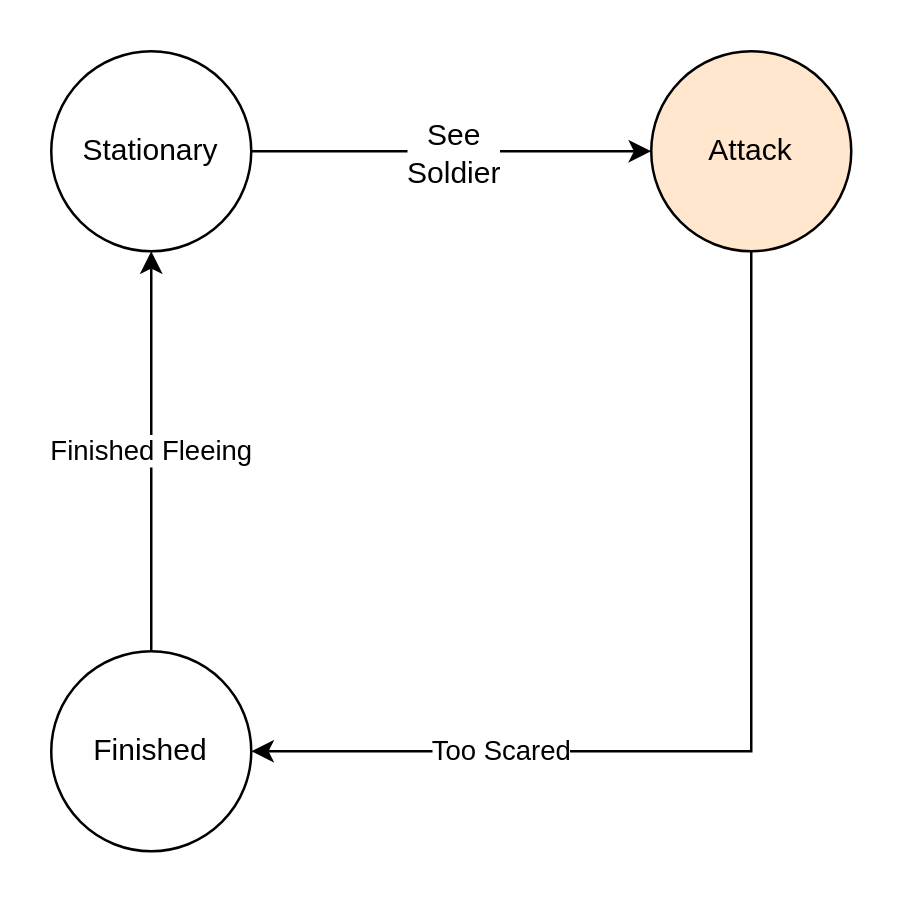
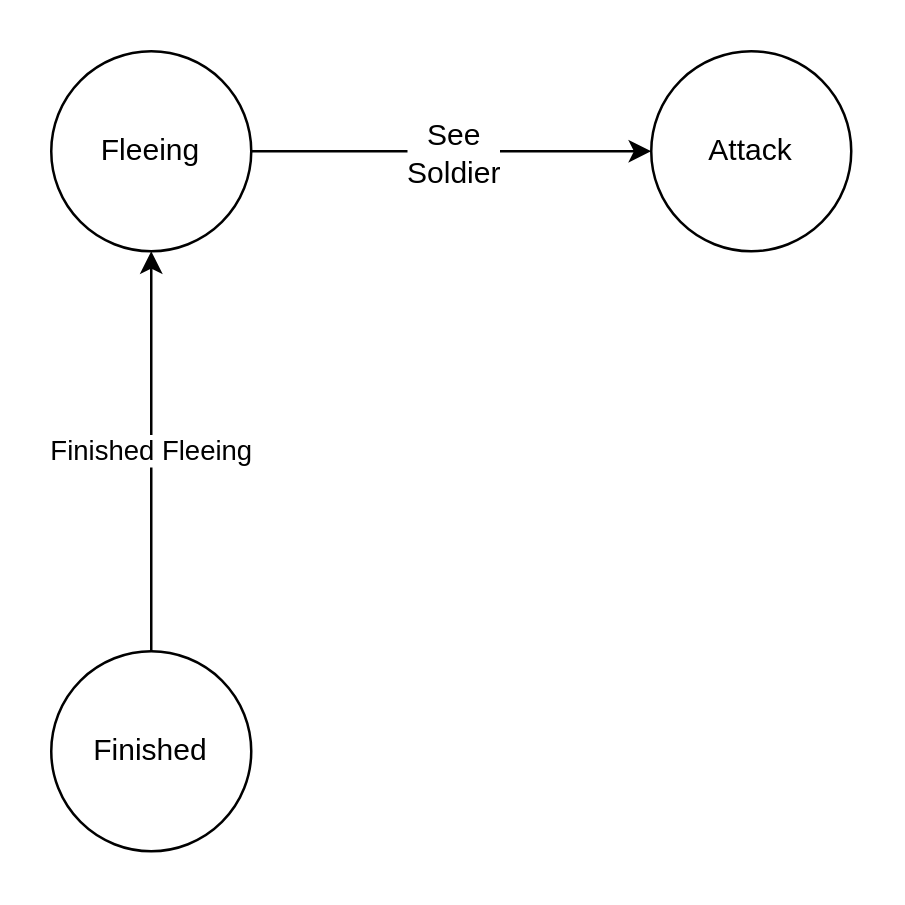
node "Stationary": label "Stationary" -> "Fleeing"
node "Attack": fillcolor #ffe6cc -> #ffffff
edge "Attack" -> "Finished": removed, label "Too Scared"
